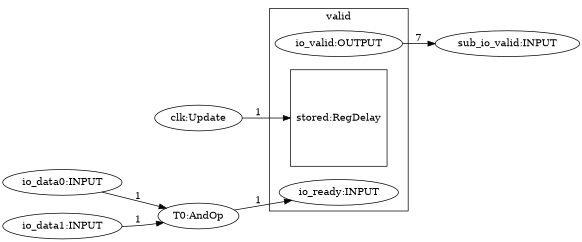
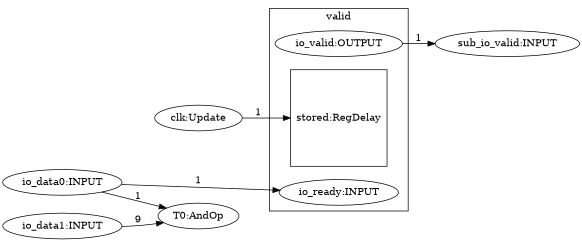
edge "io_valid:OUTPUT" -> "sub_io_valid:INPUT": label "7" -> "1"
edge "T0:AndOp" -> "io_ready:INPUT": now "io_data0:INPUT" -> "io_ready:INPUT"
edge "io_data1:INPUT" -> "T0:AndOp": label "1" -> "9"
